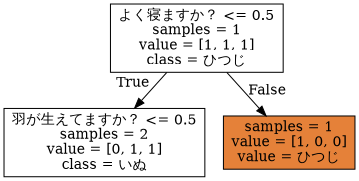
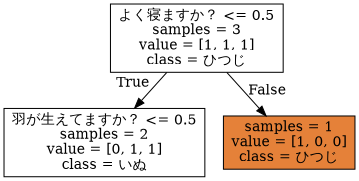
node "よく寝ますか？ <= 0.5 samples = 1 value = [1, 1, 1] class = ひつじ": label "よく寝ますか？ <= 0.5 samples = 1 value = [1, 1, 1] class = ひつじ" -> "よく寝ますか？ <= 0.5 samples = 3 value = [1, 1, 1] class = ひつじ"
node "samples = 1 value = [1, 0, 0] value = ひつじ": label "samples = 1 value = [1, 0, 0] value = ひつじ" -> "samples = 1 value = [1, 0, 0] class = ひつじ"
